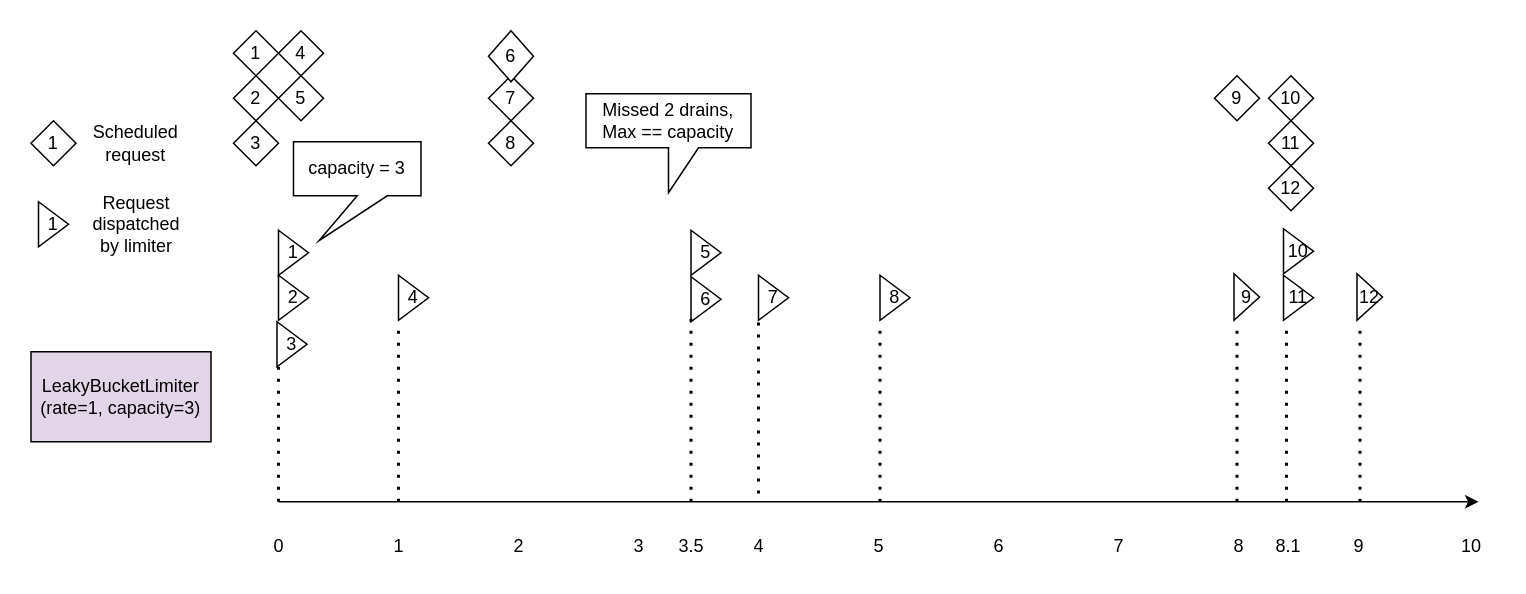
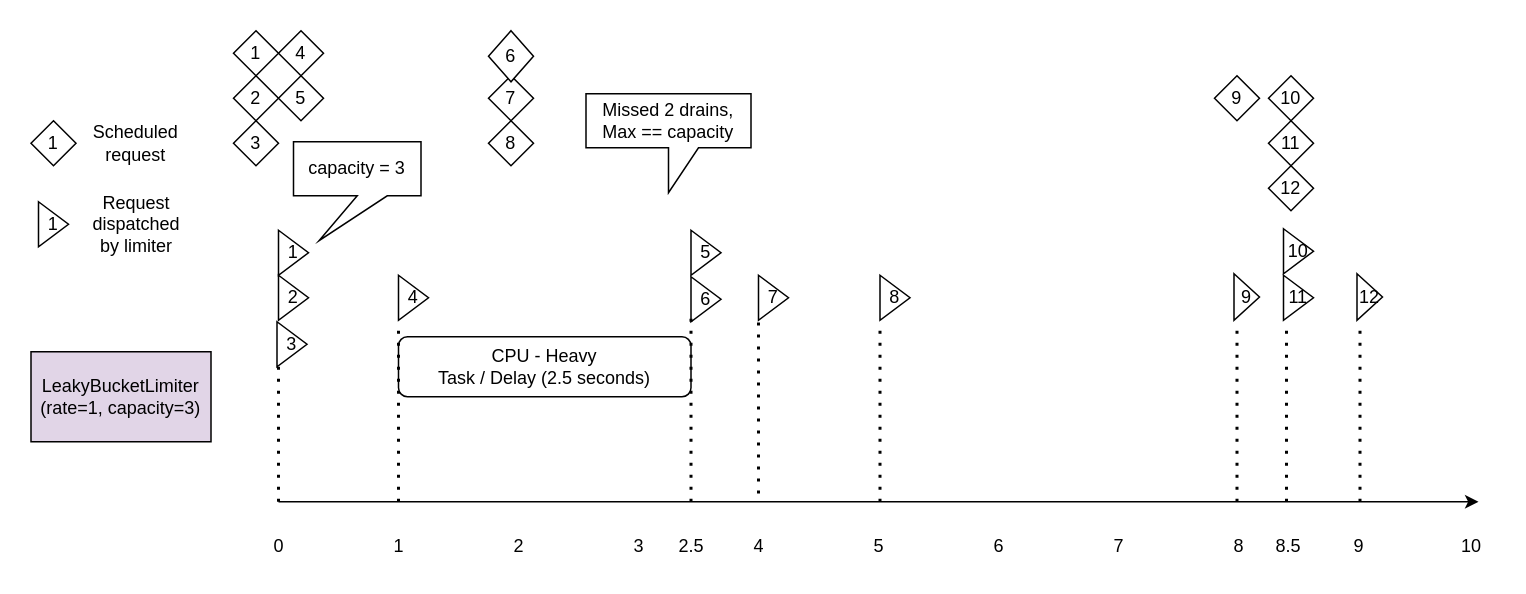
node "CPU - Heavy Task / Delay (2.5 seconds)": added
node "3.5": label "3.5" -> "2.5"
node "8.1": label "8.1" -> "8.5"
